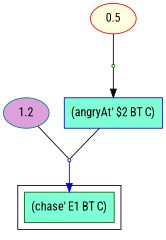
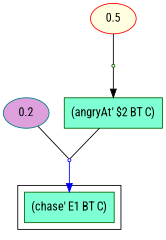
node "1.2": label "1.2" -> "0.2"
node "(angryAt' $2 BT C)": color blue -> darkgreen
